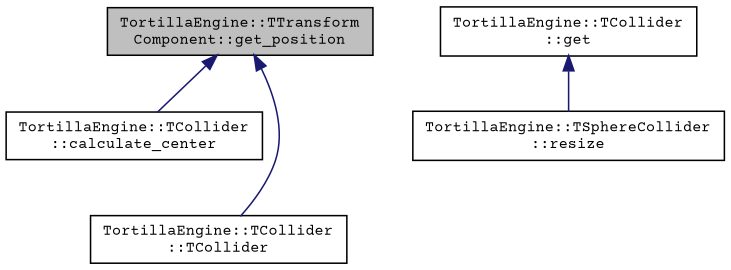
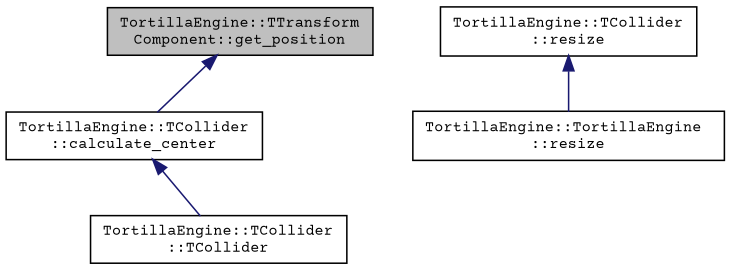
node "TortillaEngine::TCollider ::get": label "TortillaEngine::TCollider ::get" -> "TortillaEngine::TCollider ::resize"
node "TortillaEngine::TSphereCollider ::resize": label "TortillaEngine::TSphereCollider ::resize" -> "TortillaEngine::TortillaEngine ::resize"
edge "TortillaEngine::TCollider ::TCollider" -> "TortillaEngine::TTransform Component::get_position": now "TortillaEngine::TCollider ::TCollider" -> "TortillaEngine::TCollider ::calculate_center"
